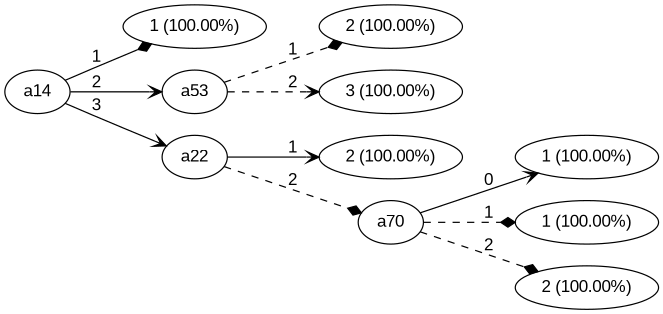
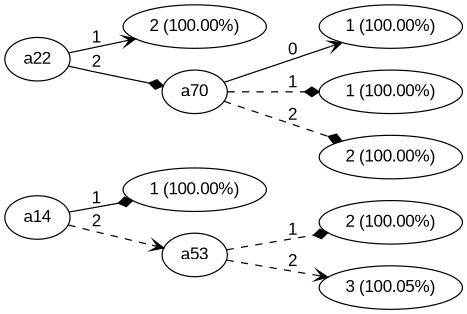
edge "a14" -> "a53": style solid -> dashed
node "3 (100.00%)": label "3 (100.00%)" -> "3 (100.05%)"
edge "a14" -> "a22": removed, label "3"
edge "a22" -> "a70": style dashed -> solid
